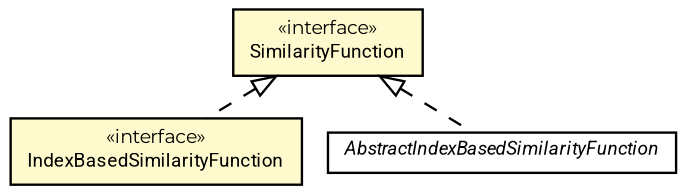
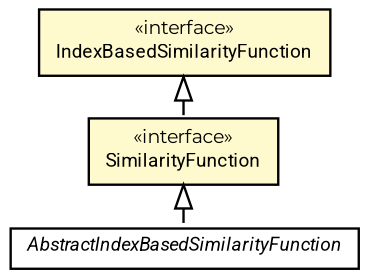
edge "IndexBasedSimilarityFunction" -> "SimilarityFunction": reversed
